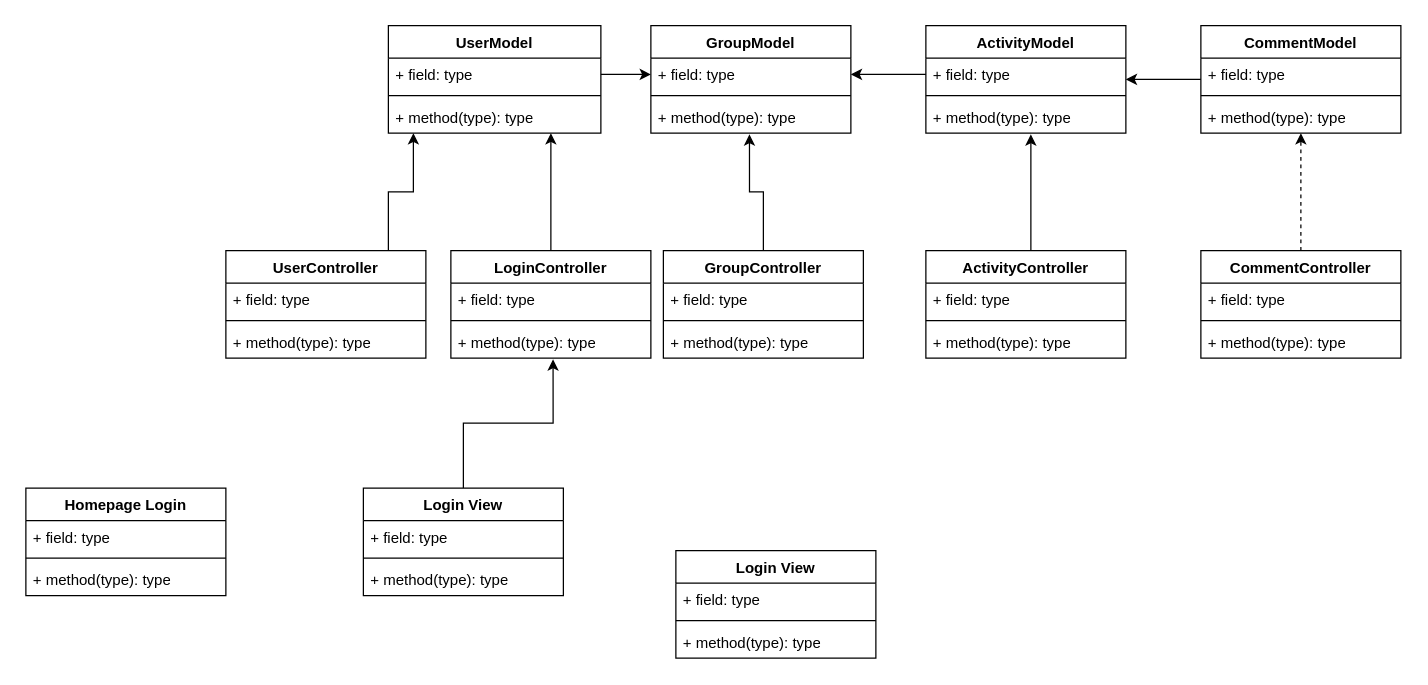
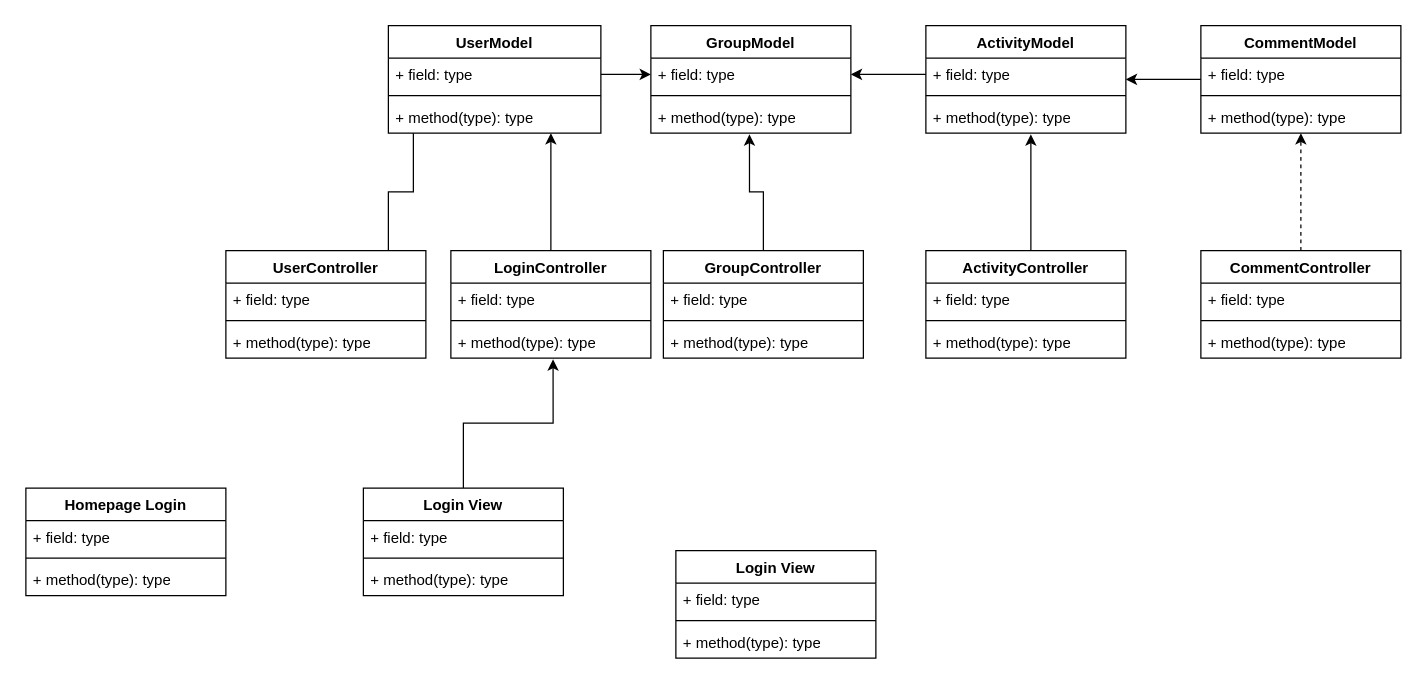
edge "UserController" -> "UserModel": arrowhead classic -> none
